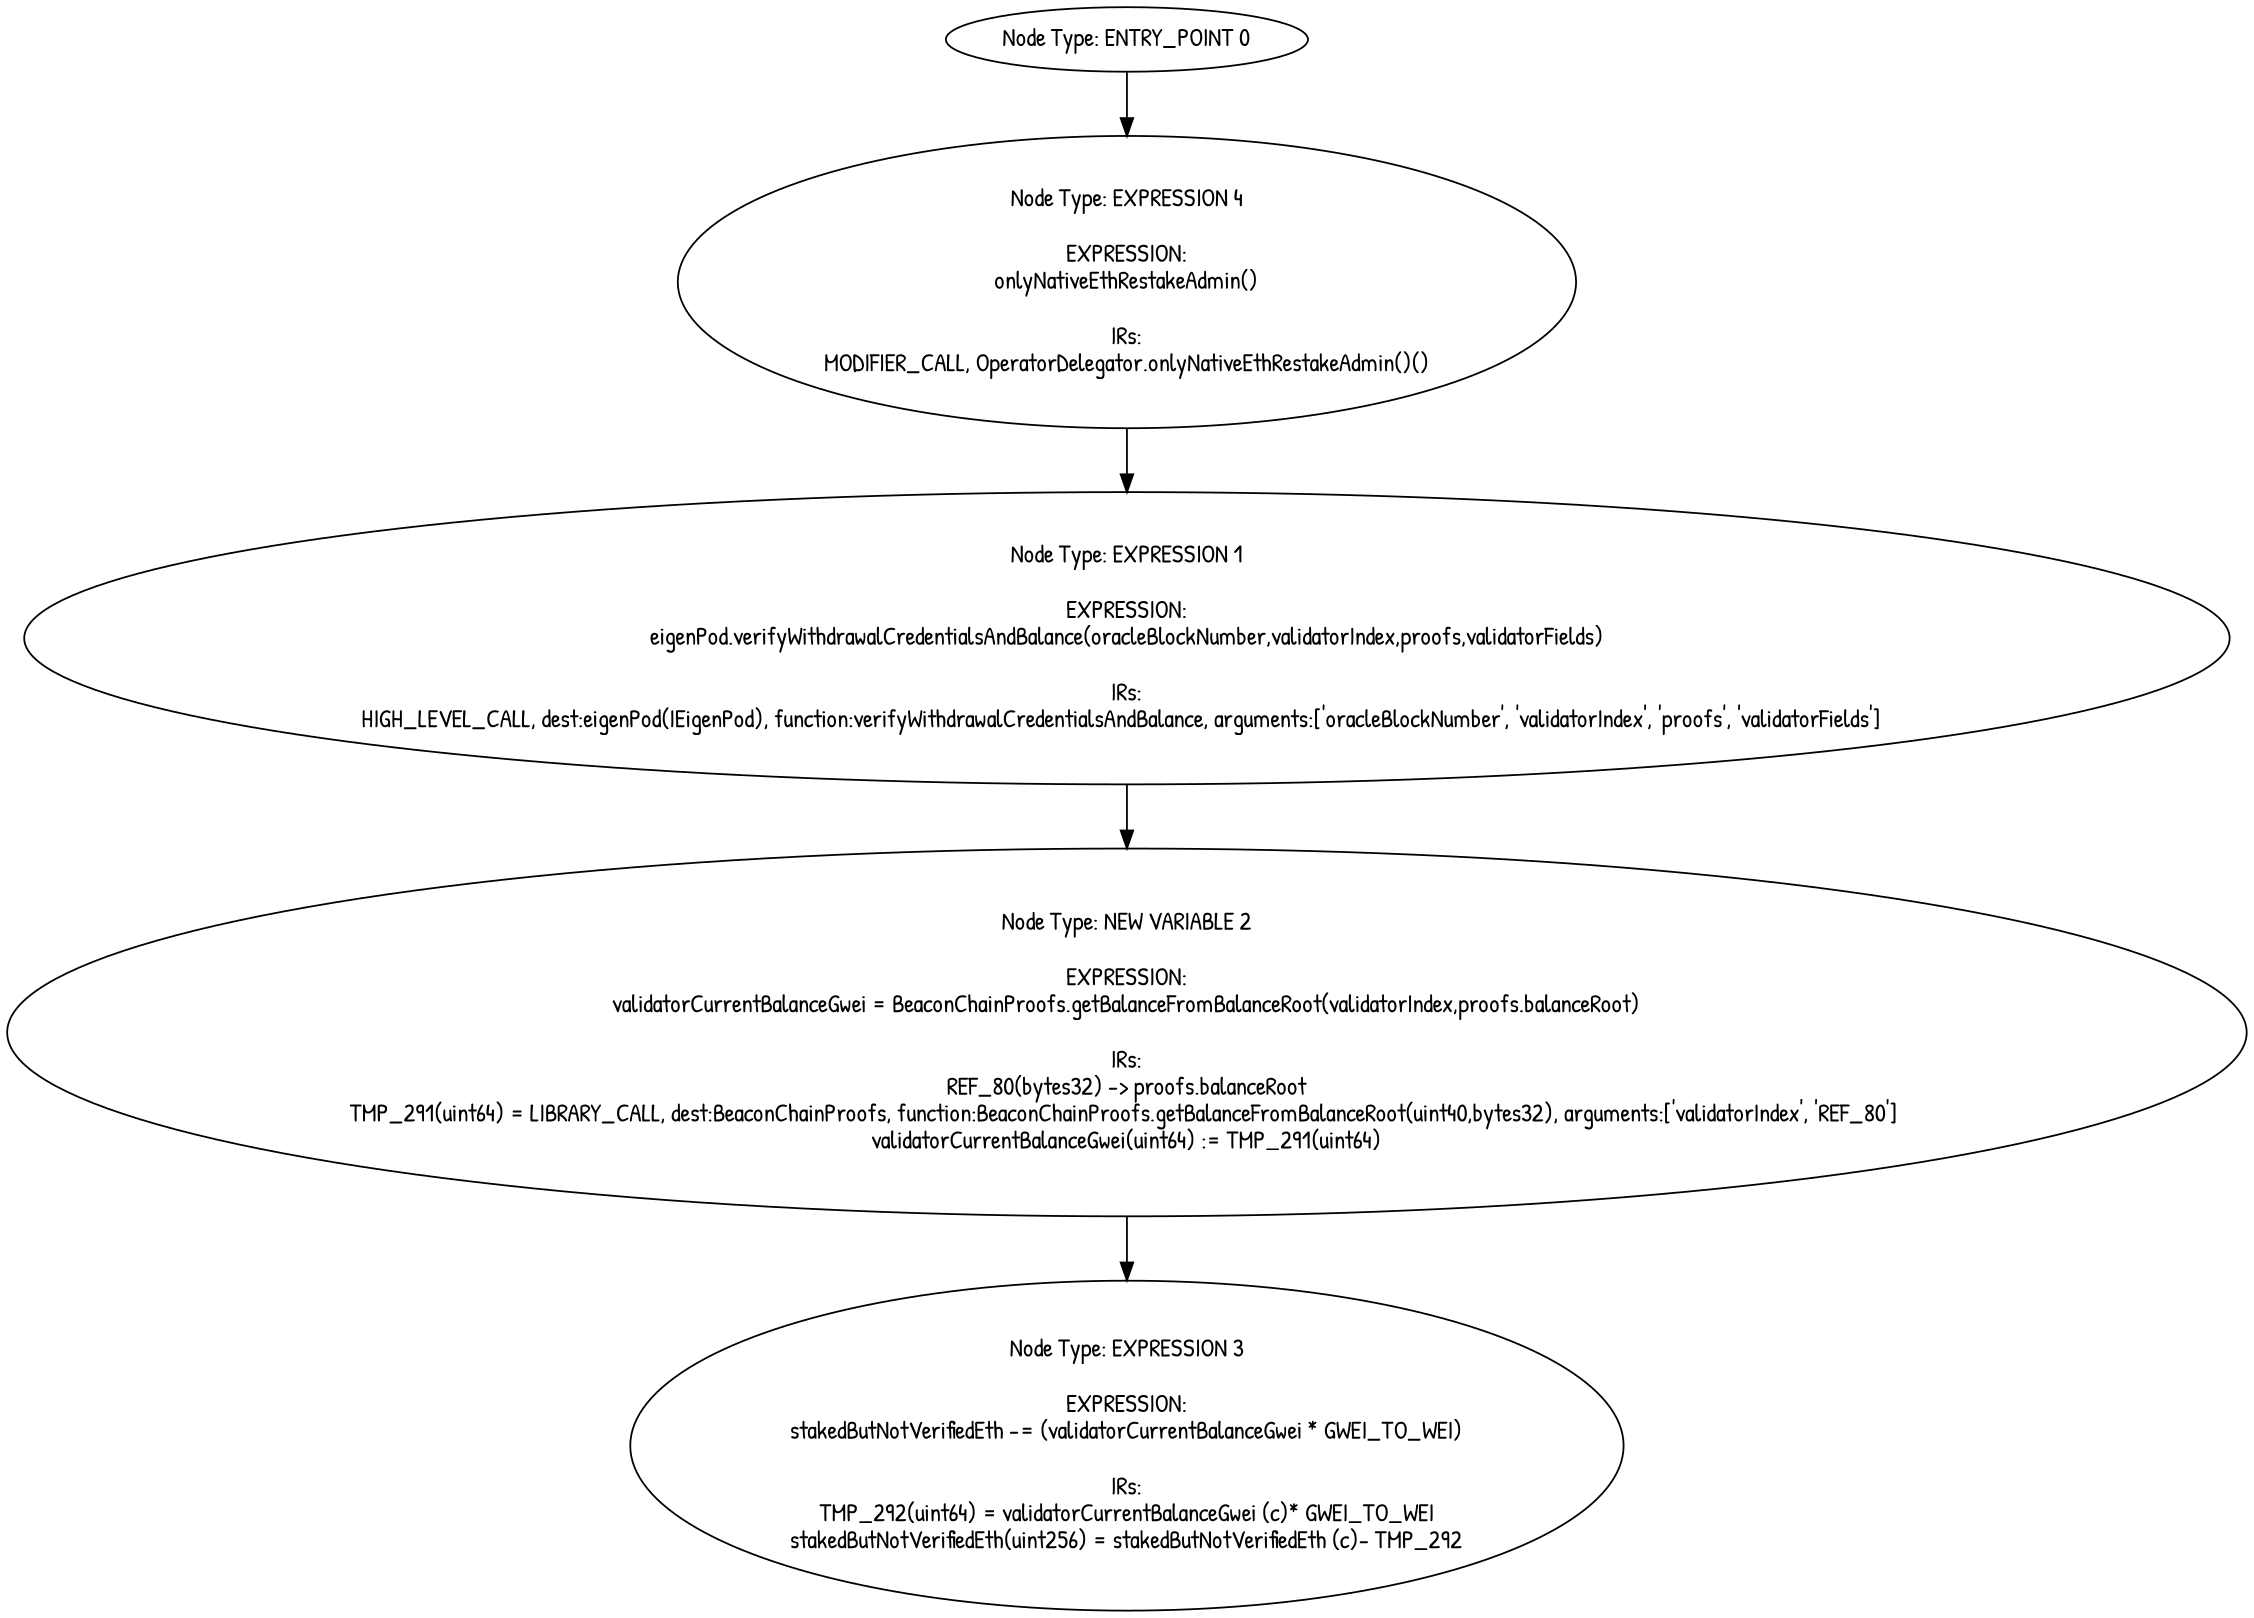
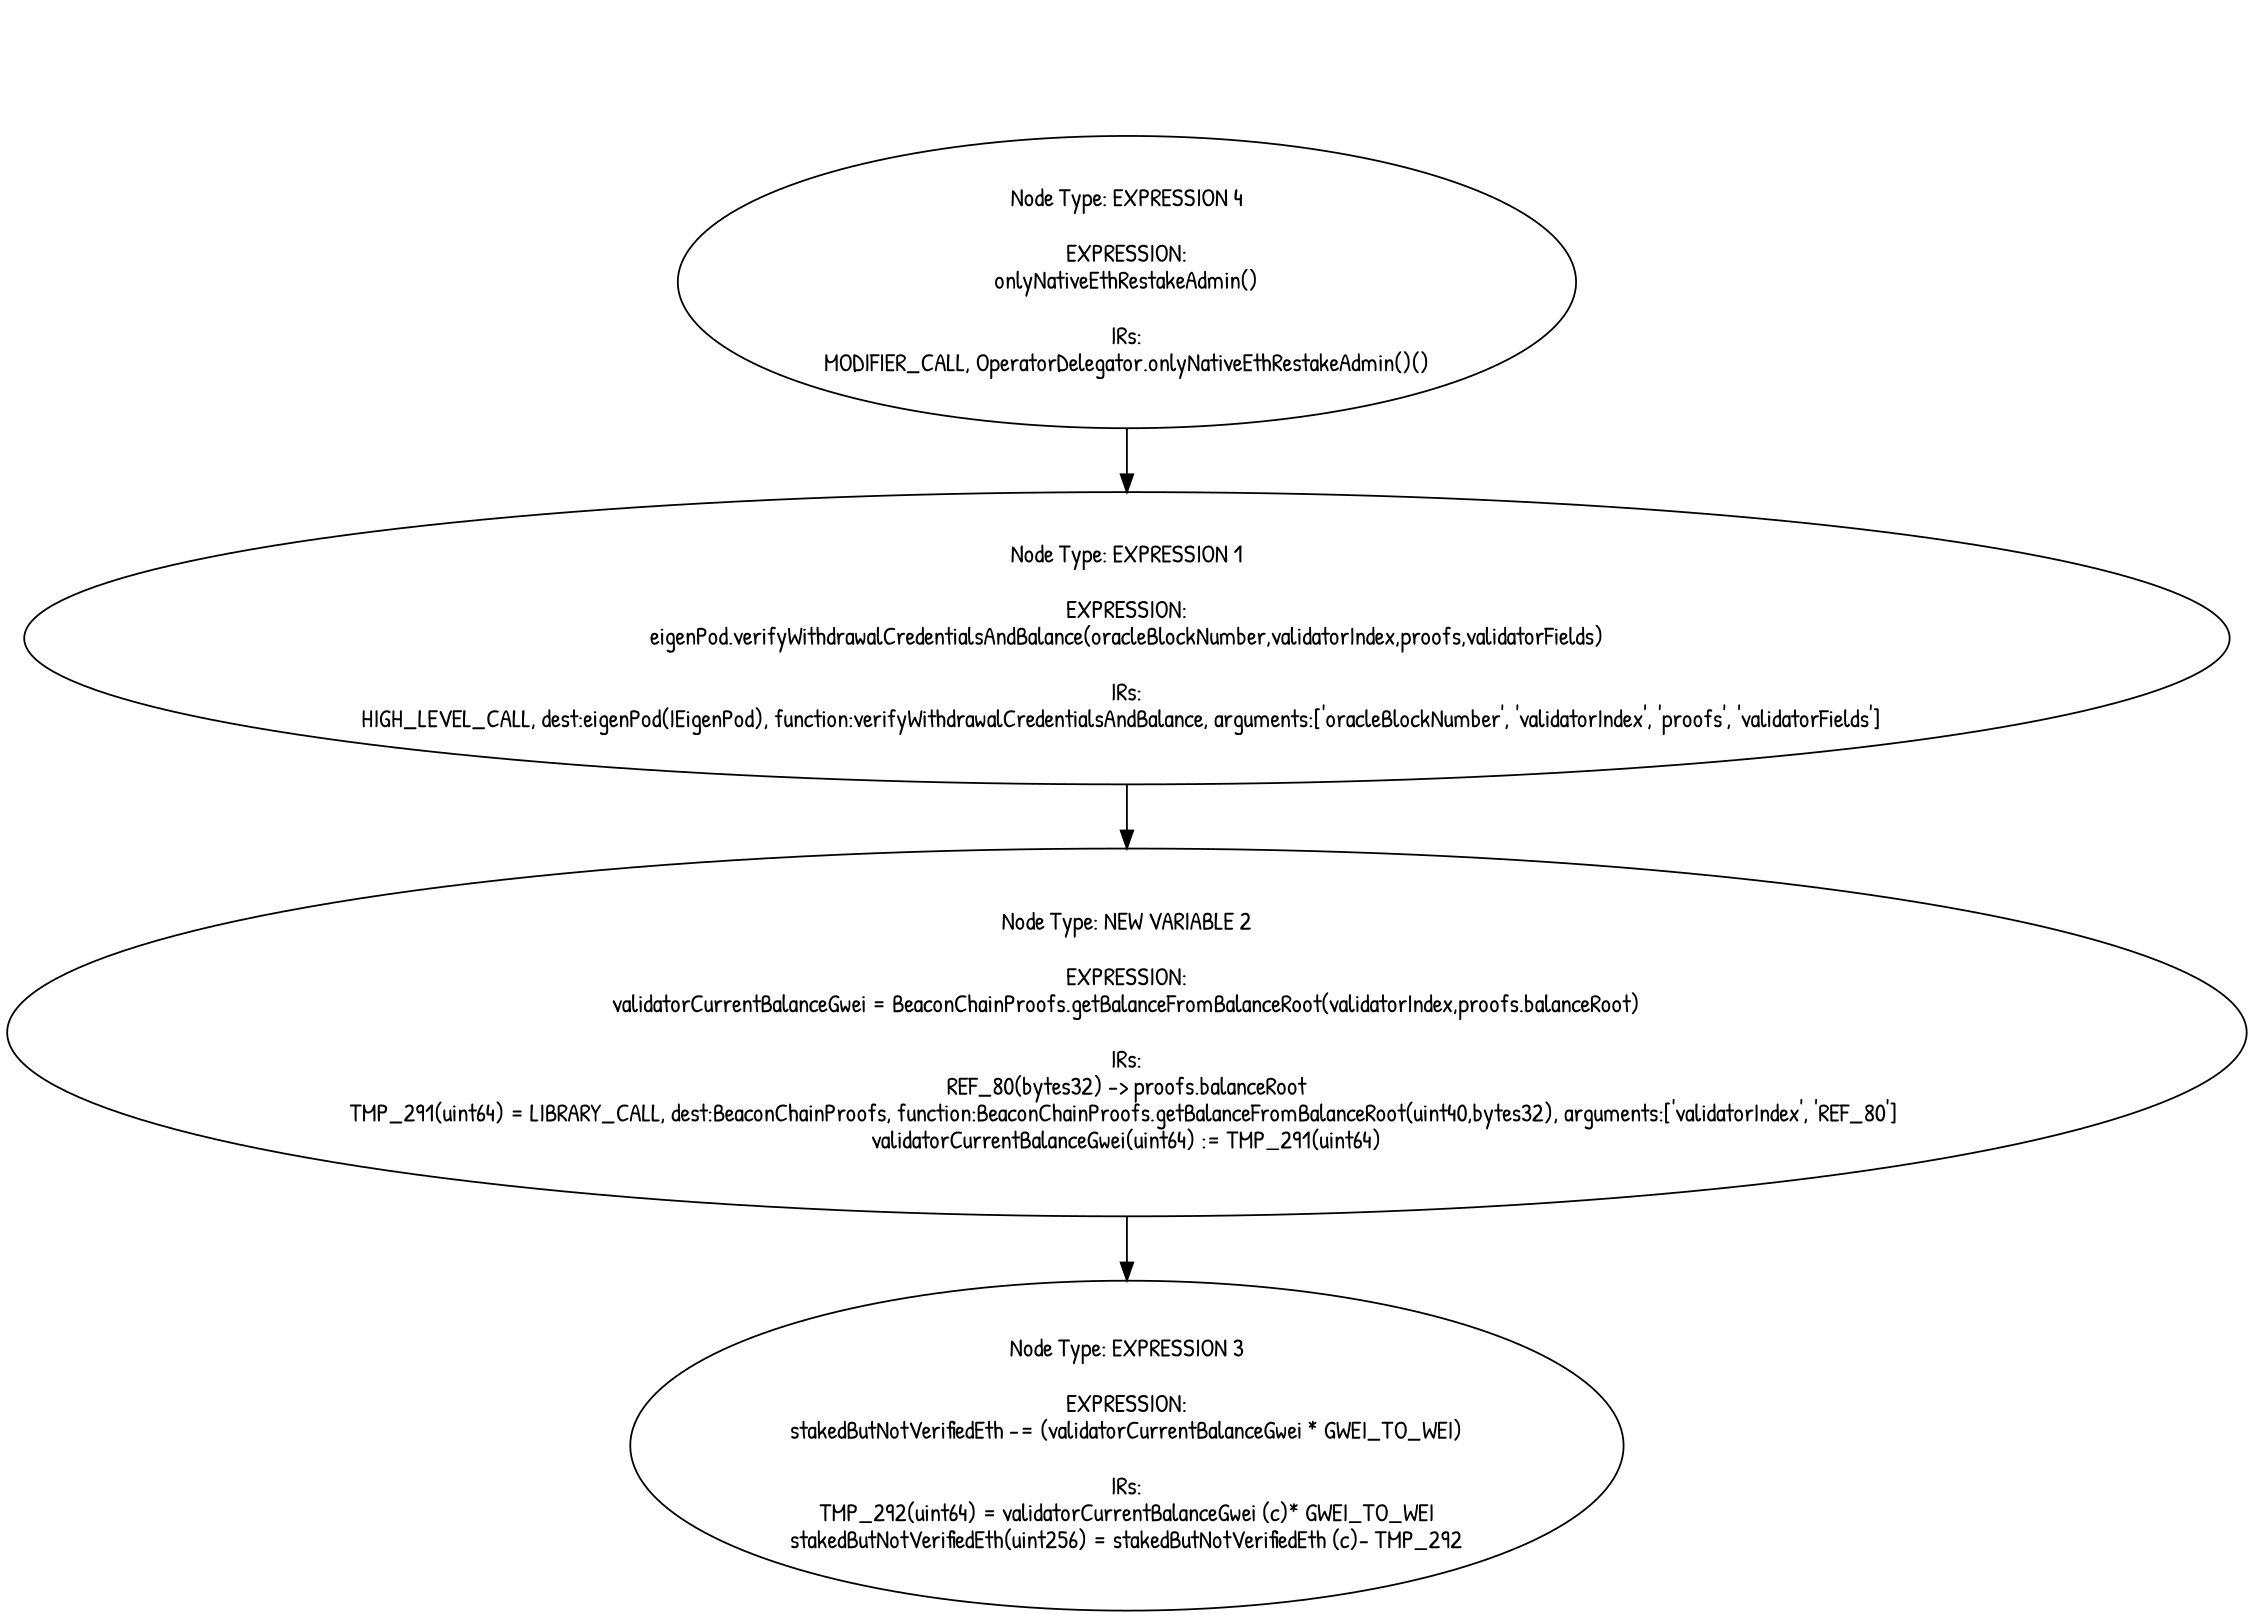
node "Node Type: ENTRY_POINT 0": removed
